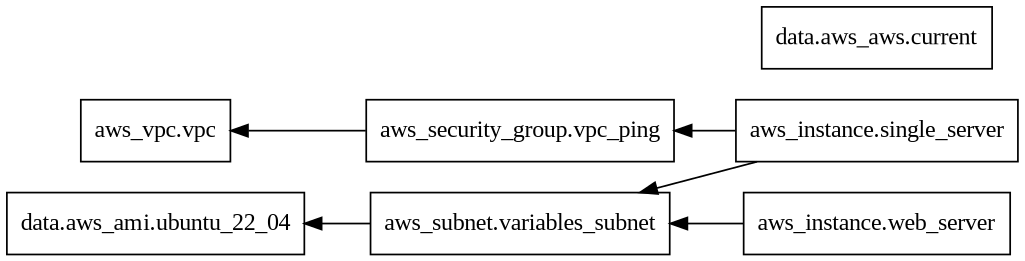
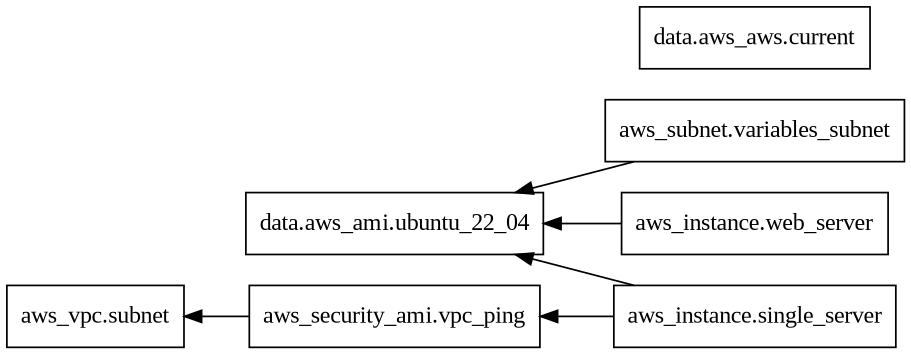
node "aws_vpc.vpc": label "aws_vpc.vpc" -> "aws_vpc.subnet"
node "aws_security_group.vpc_ping": label "aws_security_group.vpc_ping" -> "aws_security_ami.vpc_ping"
edge "aws_instance.single_server" -> "aws_subnet.variables_subnet": now "aws_instance.single_server" -> "data.aws_ami.ubuntu_22_04"
edge "aws_instance.web_server" -> "aws_subnet.variables_subnet": now "aws_instance.web_server" -> "data.aws_ami.ubuntu_22_04"
